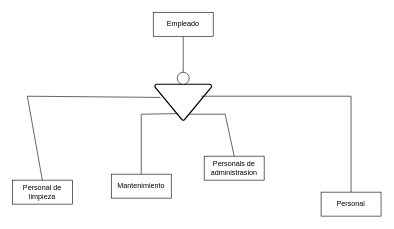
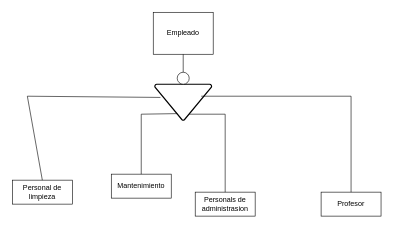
node "Empleado": size 60x24 -> 60x42
node "Personals de administrasion": moved (234, 168) -> (225, 204)
node "Personal": label "Personal" -> "Profesor"
